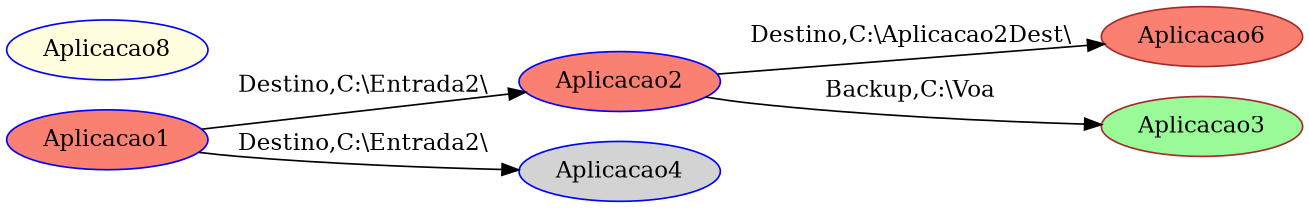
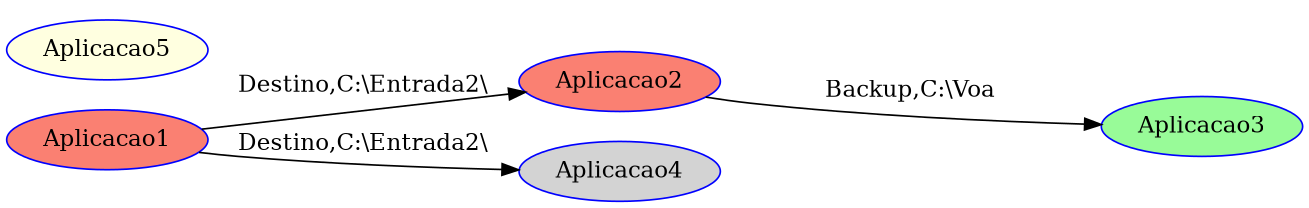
node "Aplicacao6": removed
node "Aplicacao8": label "Aplicacao8" -> "Aplicacao5"
node "Aplicacao3": color brown -> blue
